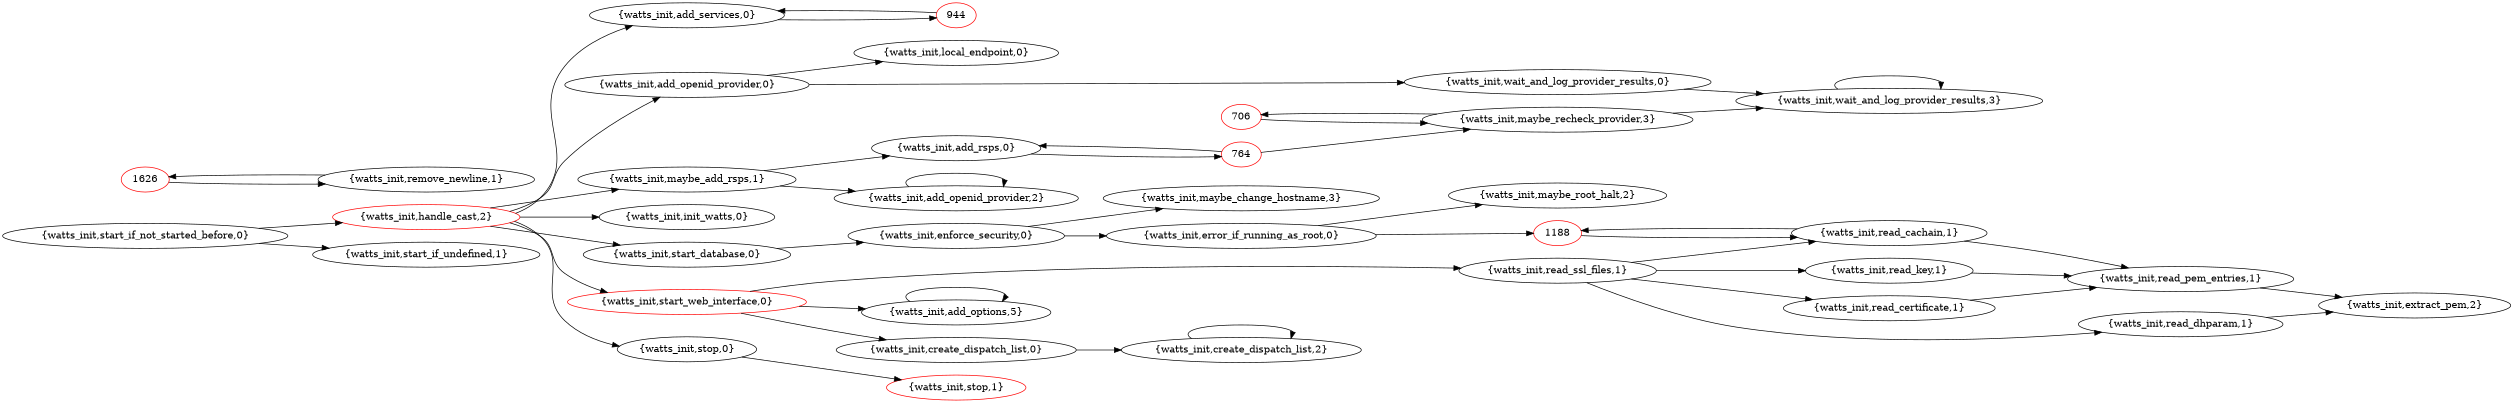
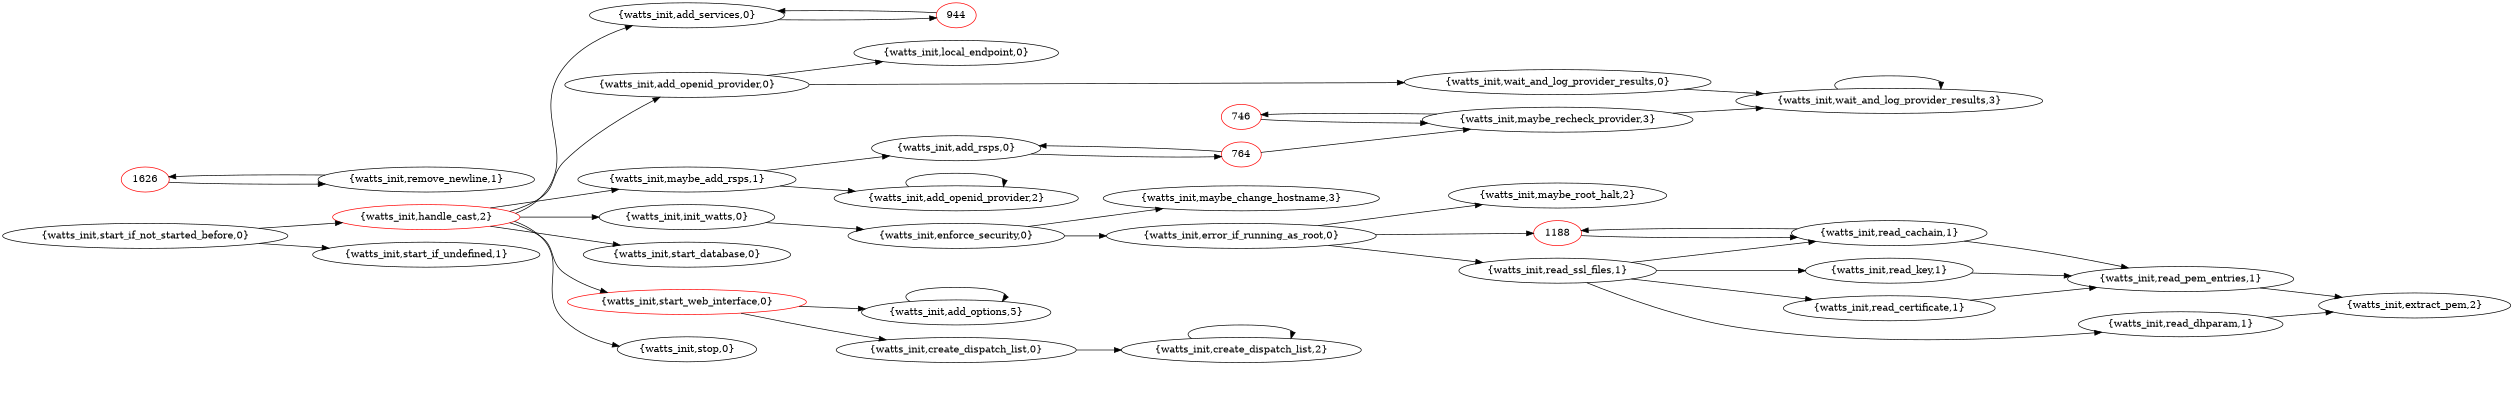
node "706": label "706" -> "746"
edge "{watts_init,start_database,0}" -> "{watts_init,enforce_security,0}": now "{watts_init,init_watts,0}" -> "{watts_init,enforce_security,0}"
edge "{watts_init,start_web_interface,0}" -> "{watts_init,read_ssl_files,1}": now "{watts_init,error_if_running_as_root,0}" -> "{watts_init,read_ssl_files,1}"
node "{watts_init,stop,1}": removed
